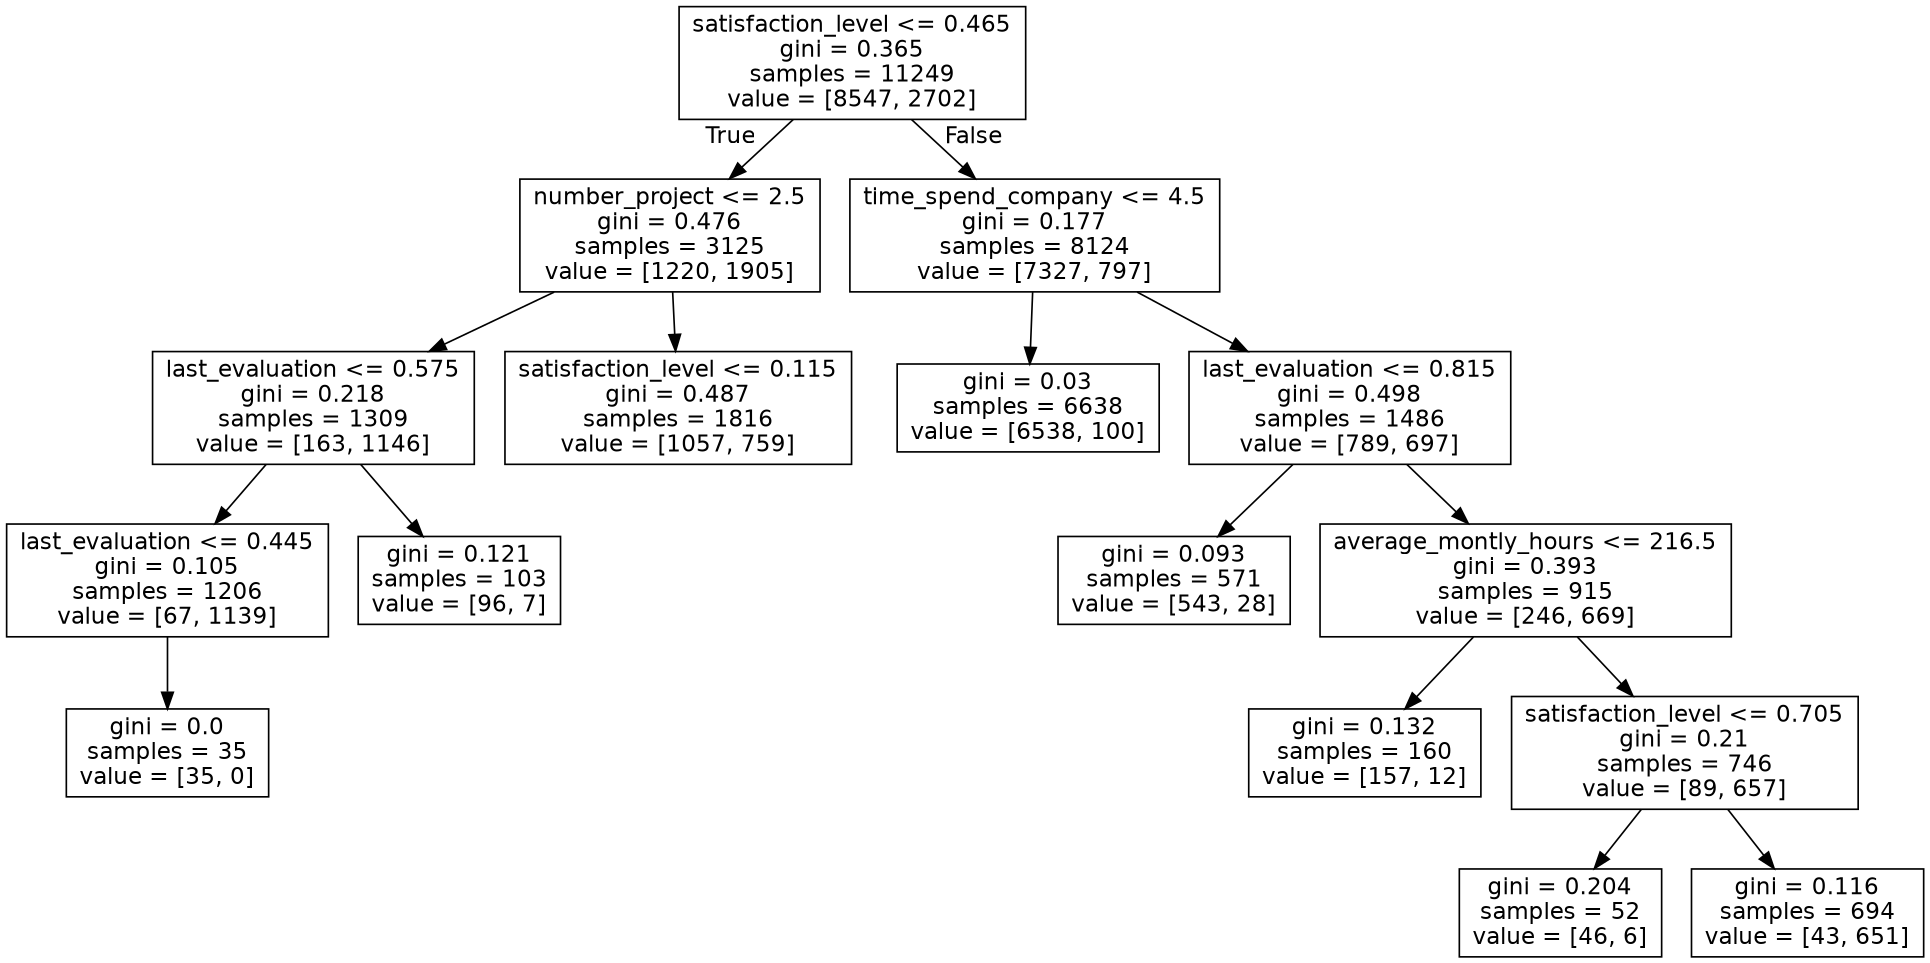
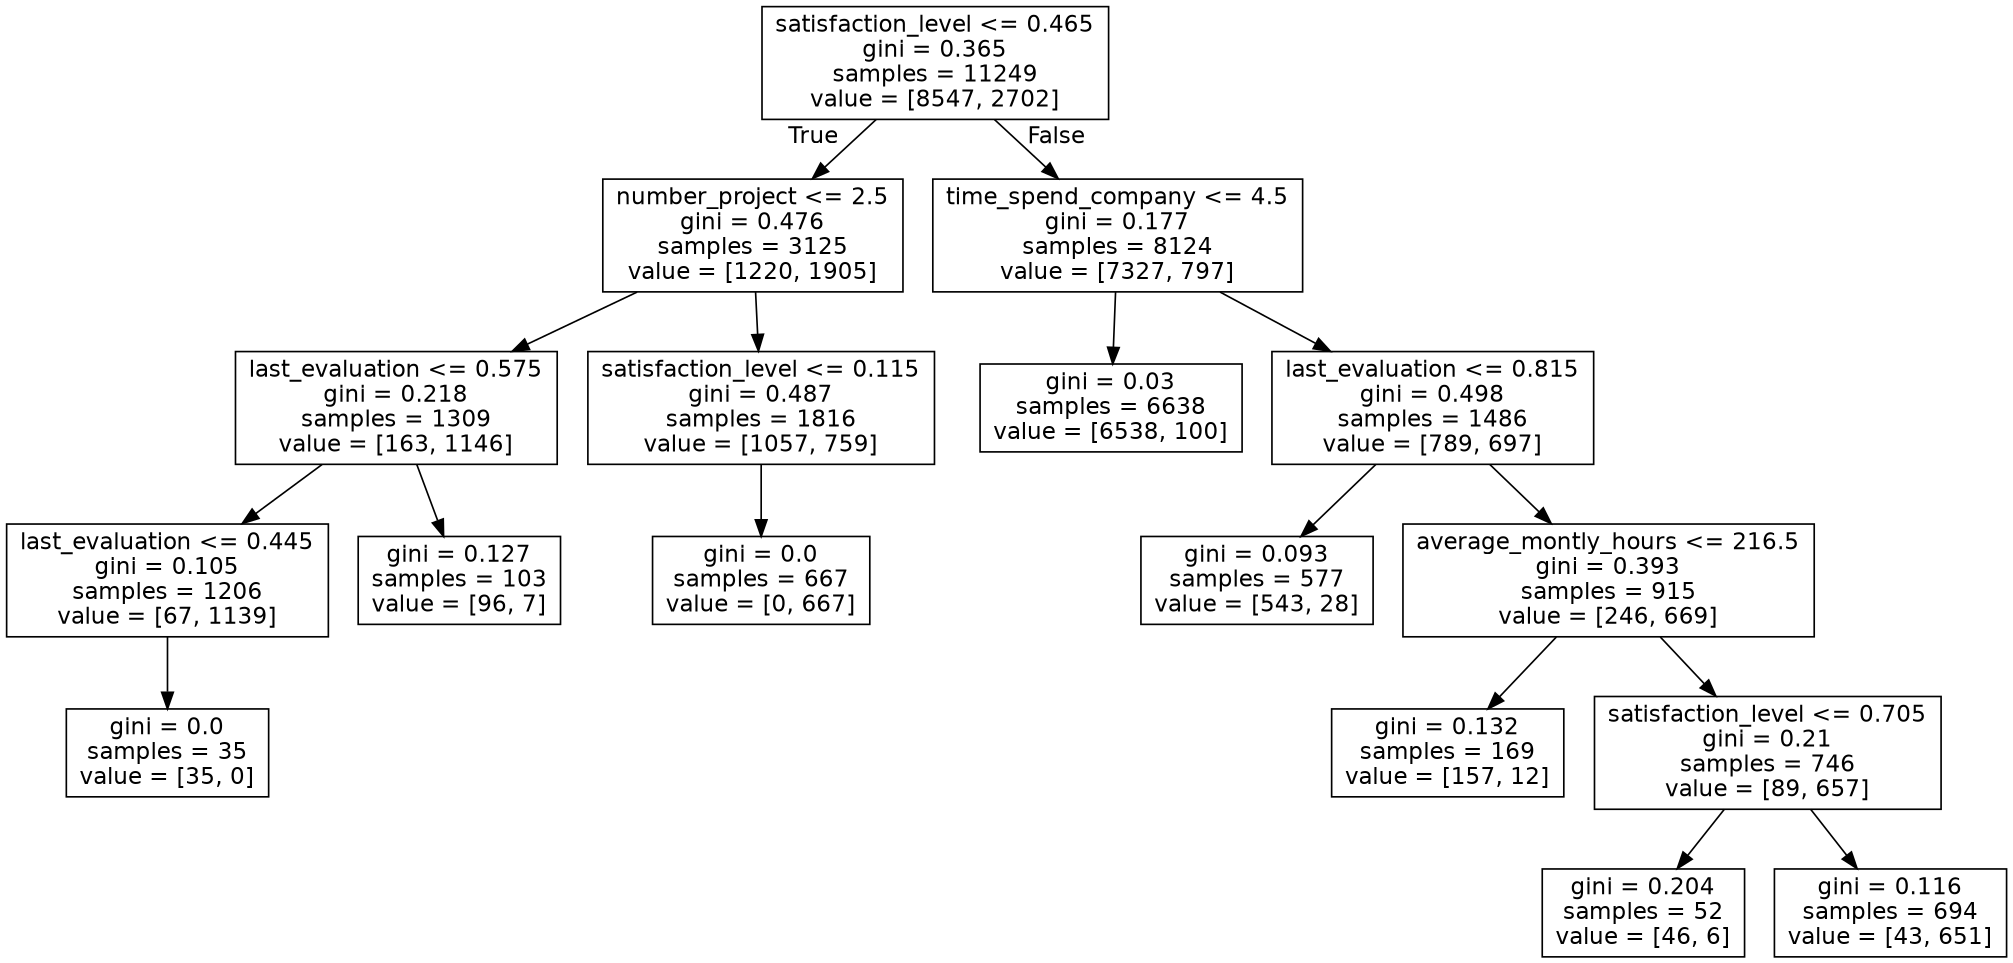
node "gini = 0.121 samples = 103 value = [96, 7]": label "gini = 0.121 samples = 103 value = [96, 7]" -> "gini = 0.127 samples = 103 value = [96, 7]"
node "gini = 0.0 samples = 667 value = [0, 667]": added
node "gini = 0.093 samples = 571 value = [543, 28]": label "gini = 0.093 samples = 571 value = [543, 28]" -> "gini = 0.093 samples = 577 value = [543, 28]"
node "gini = 0.132 samples = 160 value = [157, 12]": label "gini = 0.132 samples = 160 value = [157, 12]" -> "gini = 0.132 samples = 169 value = [157, 12]"
